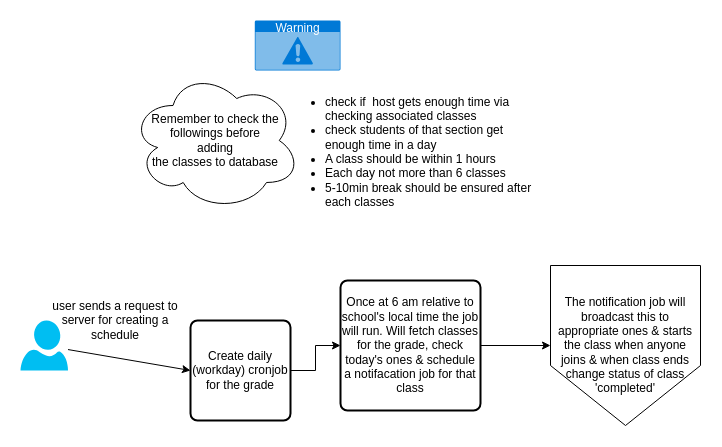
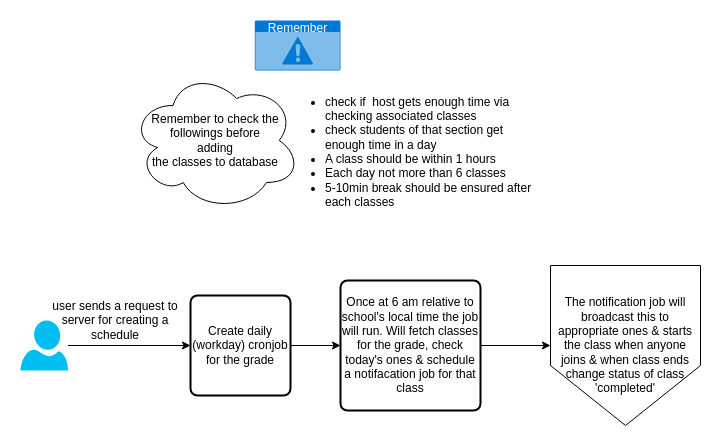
node "Warning": label "Warning" -> "Remember"
node "Create daily (workday) cronjob for the grade": moved (241, 371) -> (241, 346)
